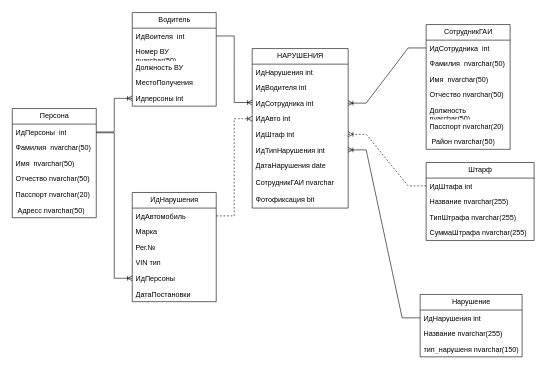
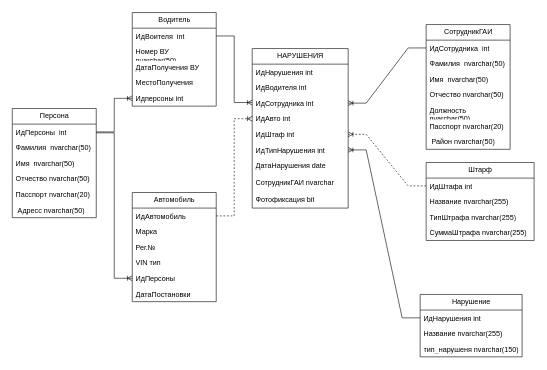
node "Должность ВУ": label "Должность ВУ" -> "ДатаПолучения ВУ"
node "ИдНарушения": label "ИдНарушения" -> "Автомобиль"
